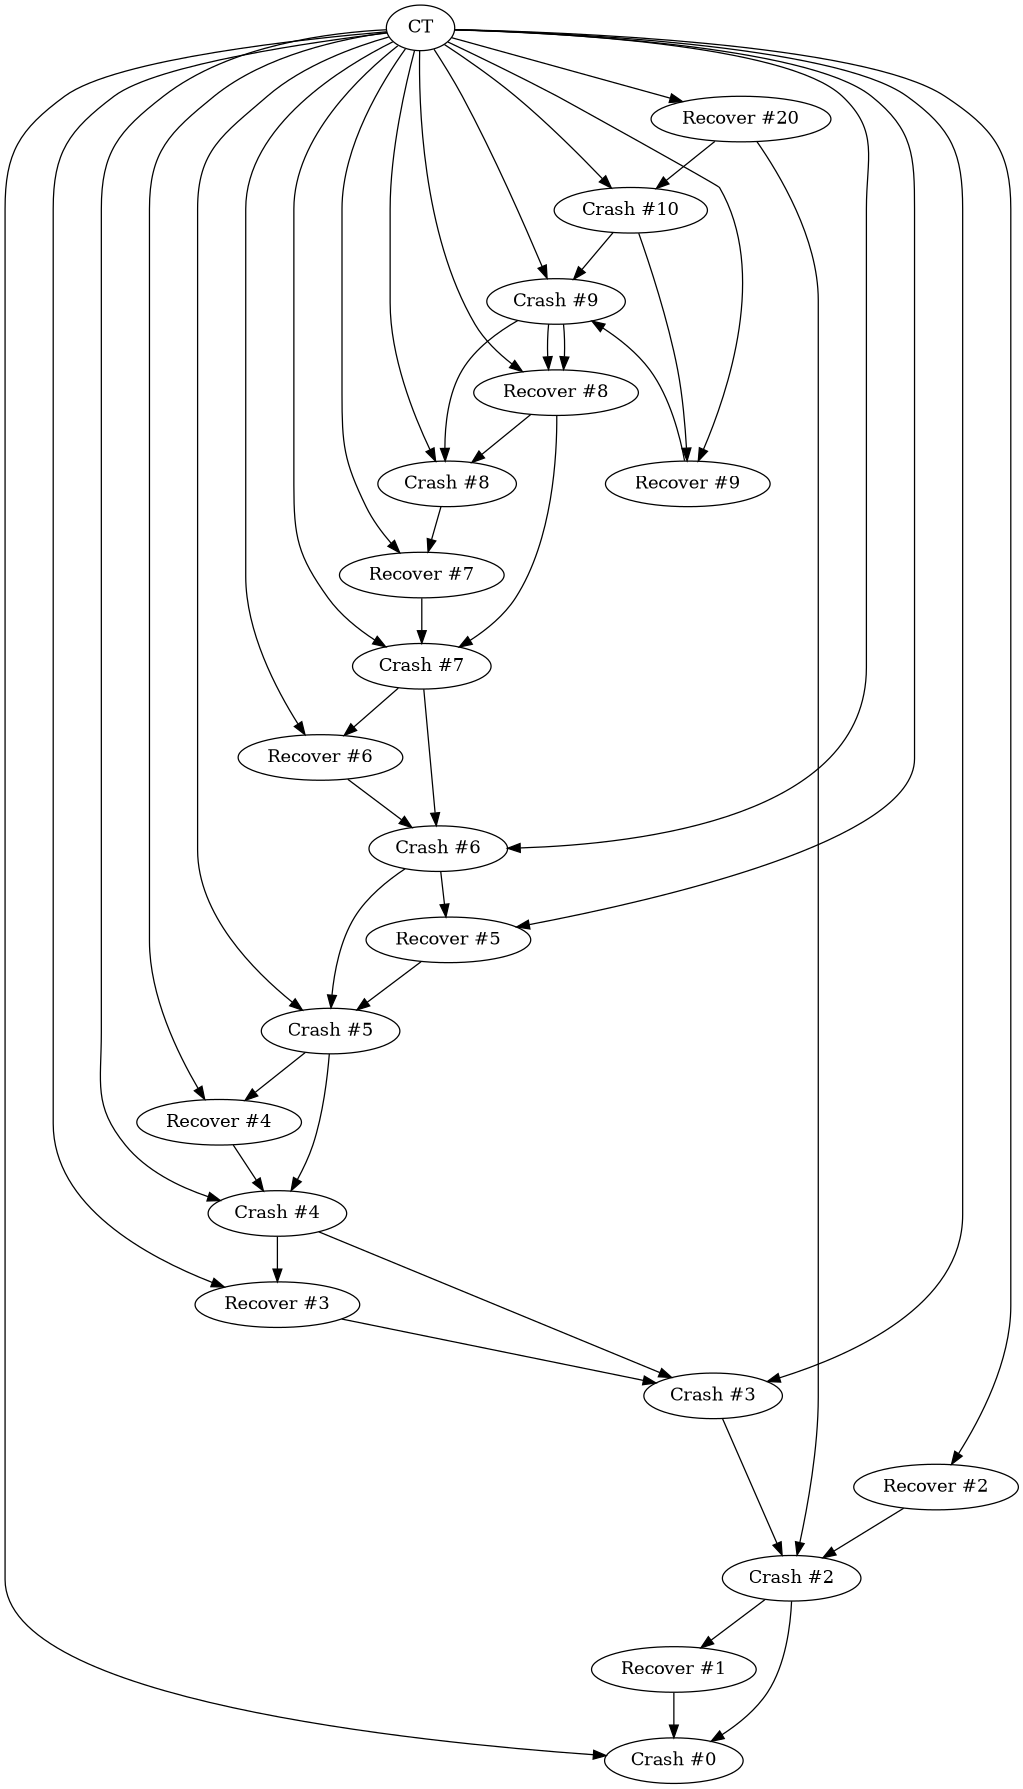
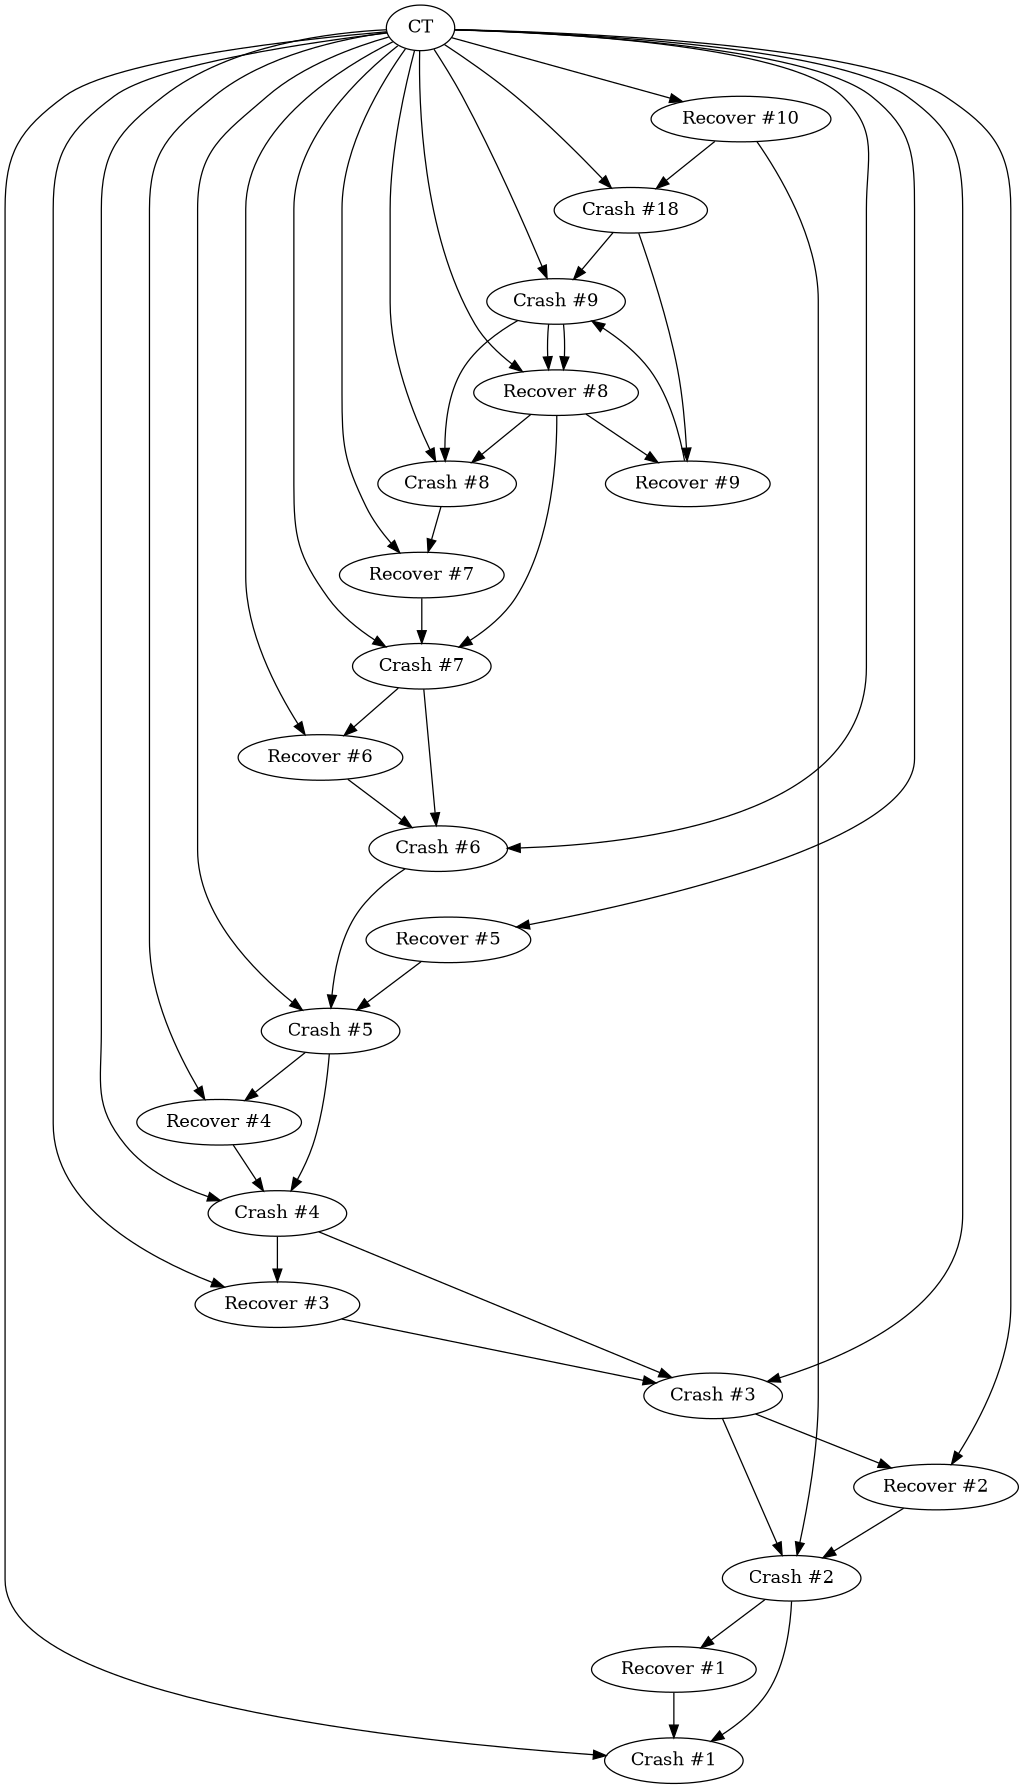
node "Recover #20": label "Recover #20" -> "Recover #10"
edge "CT" -> "Recover #9": now "Recover #8" -> "Recover #9"
node "Crash #10": label "Crash #10" -> "Crash #18"
edge "Crash #6" -> "Recover #5": removed
edge "Crash #3" -> "Recover #2": added
node "Crash #0": label "Crash #0" -> "Crash #1"
